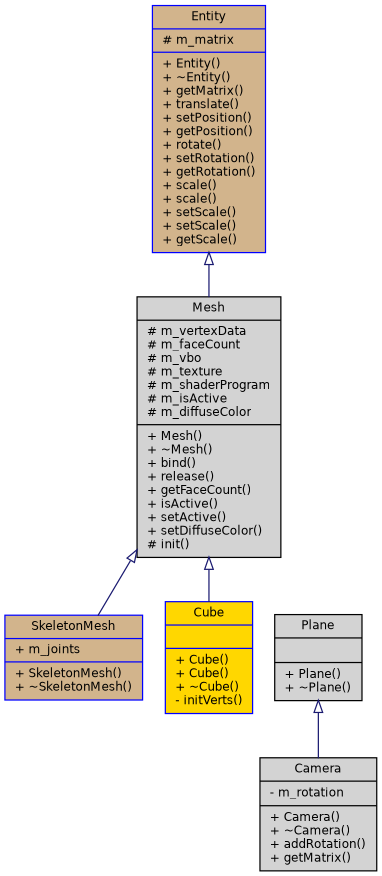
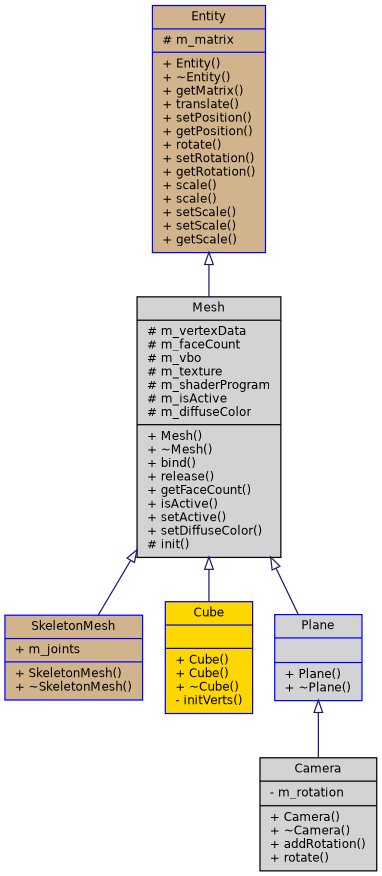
edge "Plane" -> "Mesh": added
node "Plane": color black -> blue
node "Camera": text "+ getMatrix()" -> "+ rotate()"
